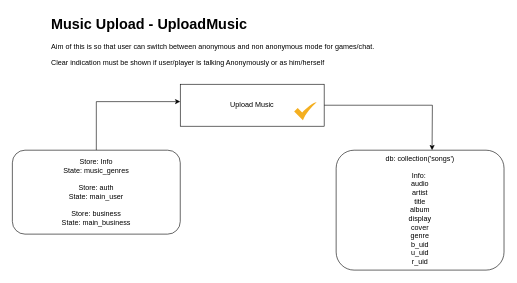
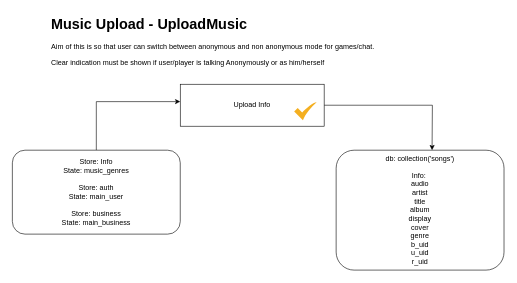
node "Upload Music": label "Upload Music" -> "Upload Info"
